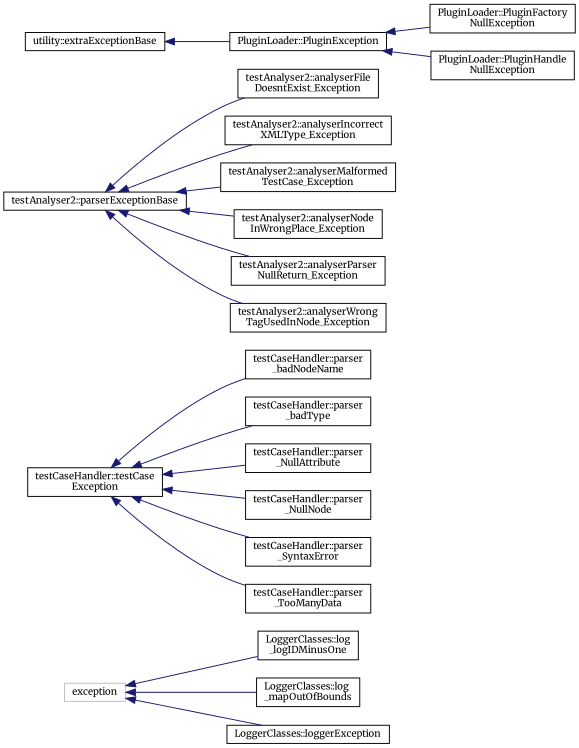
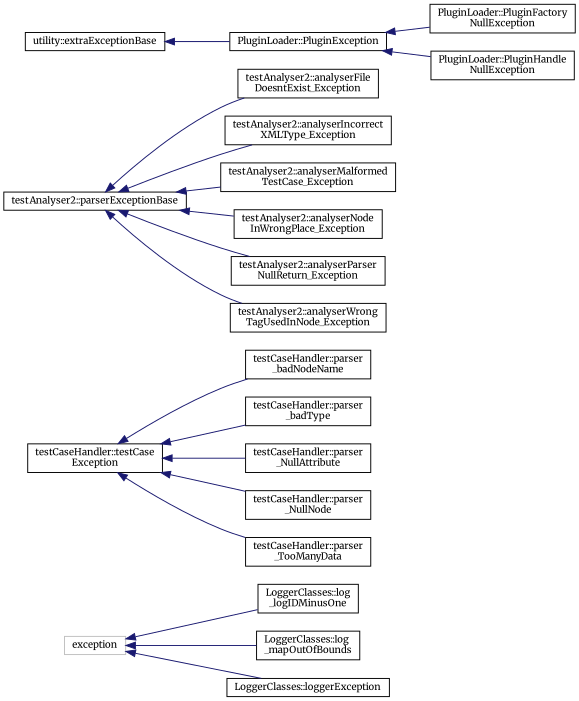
node "testCaseHandler::parser _SyntaxError": removed
